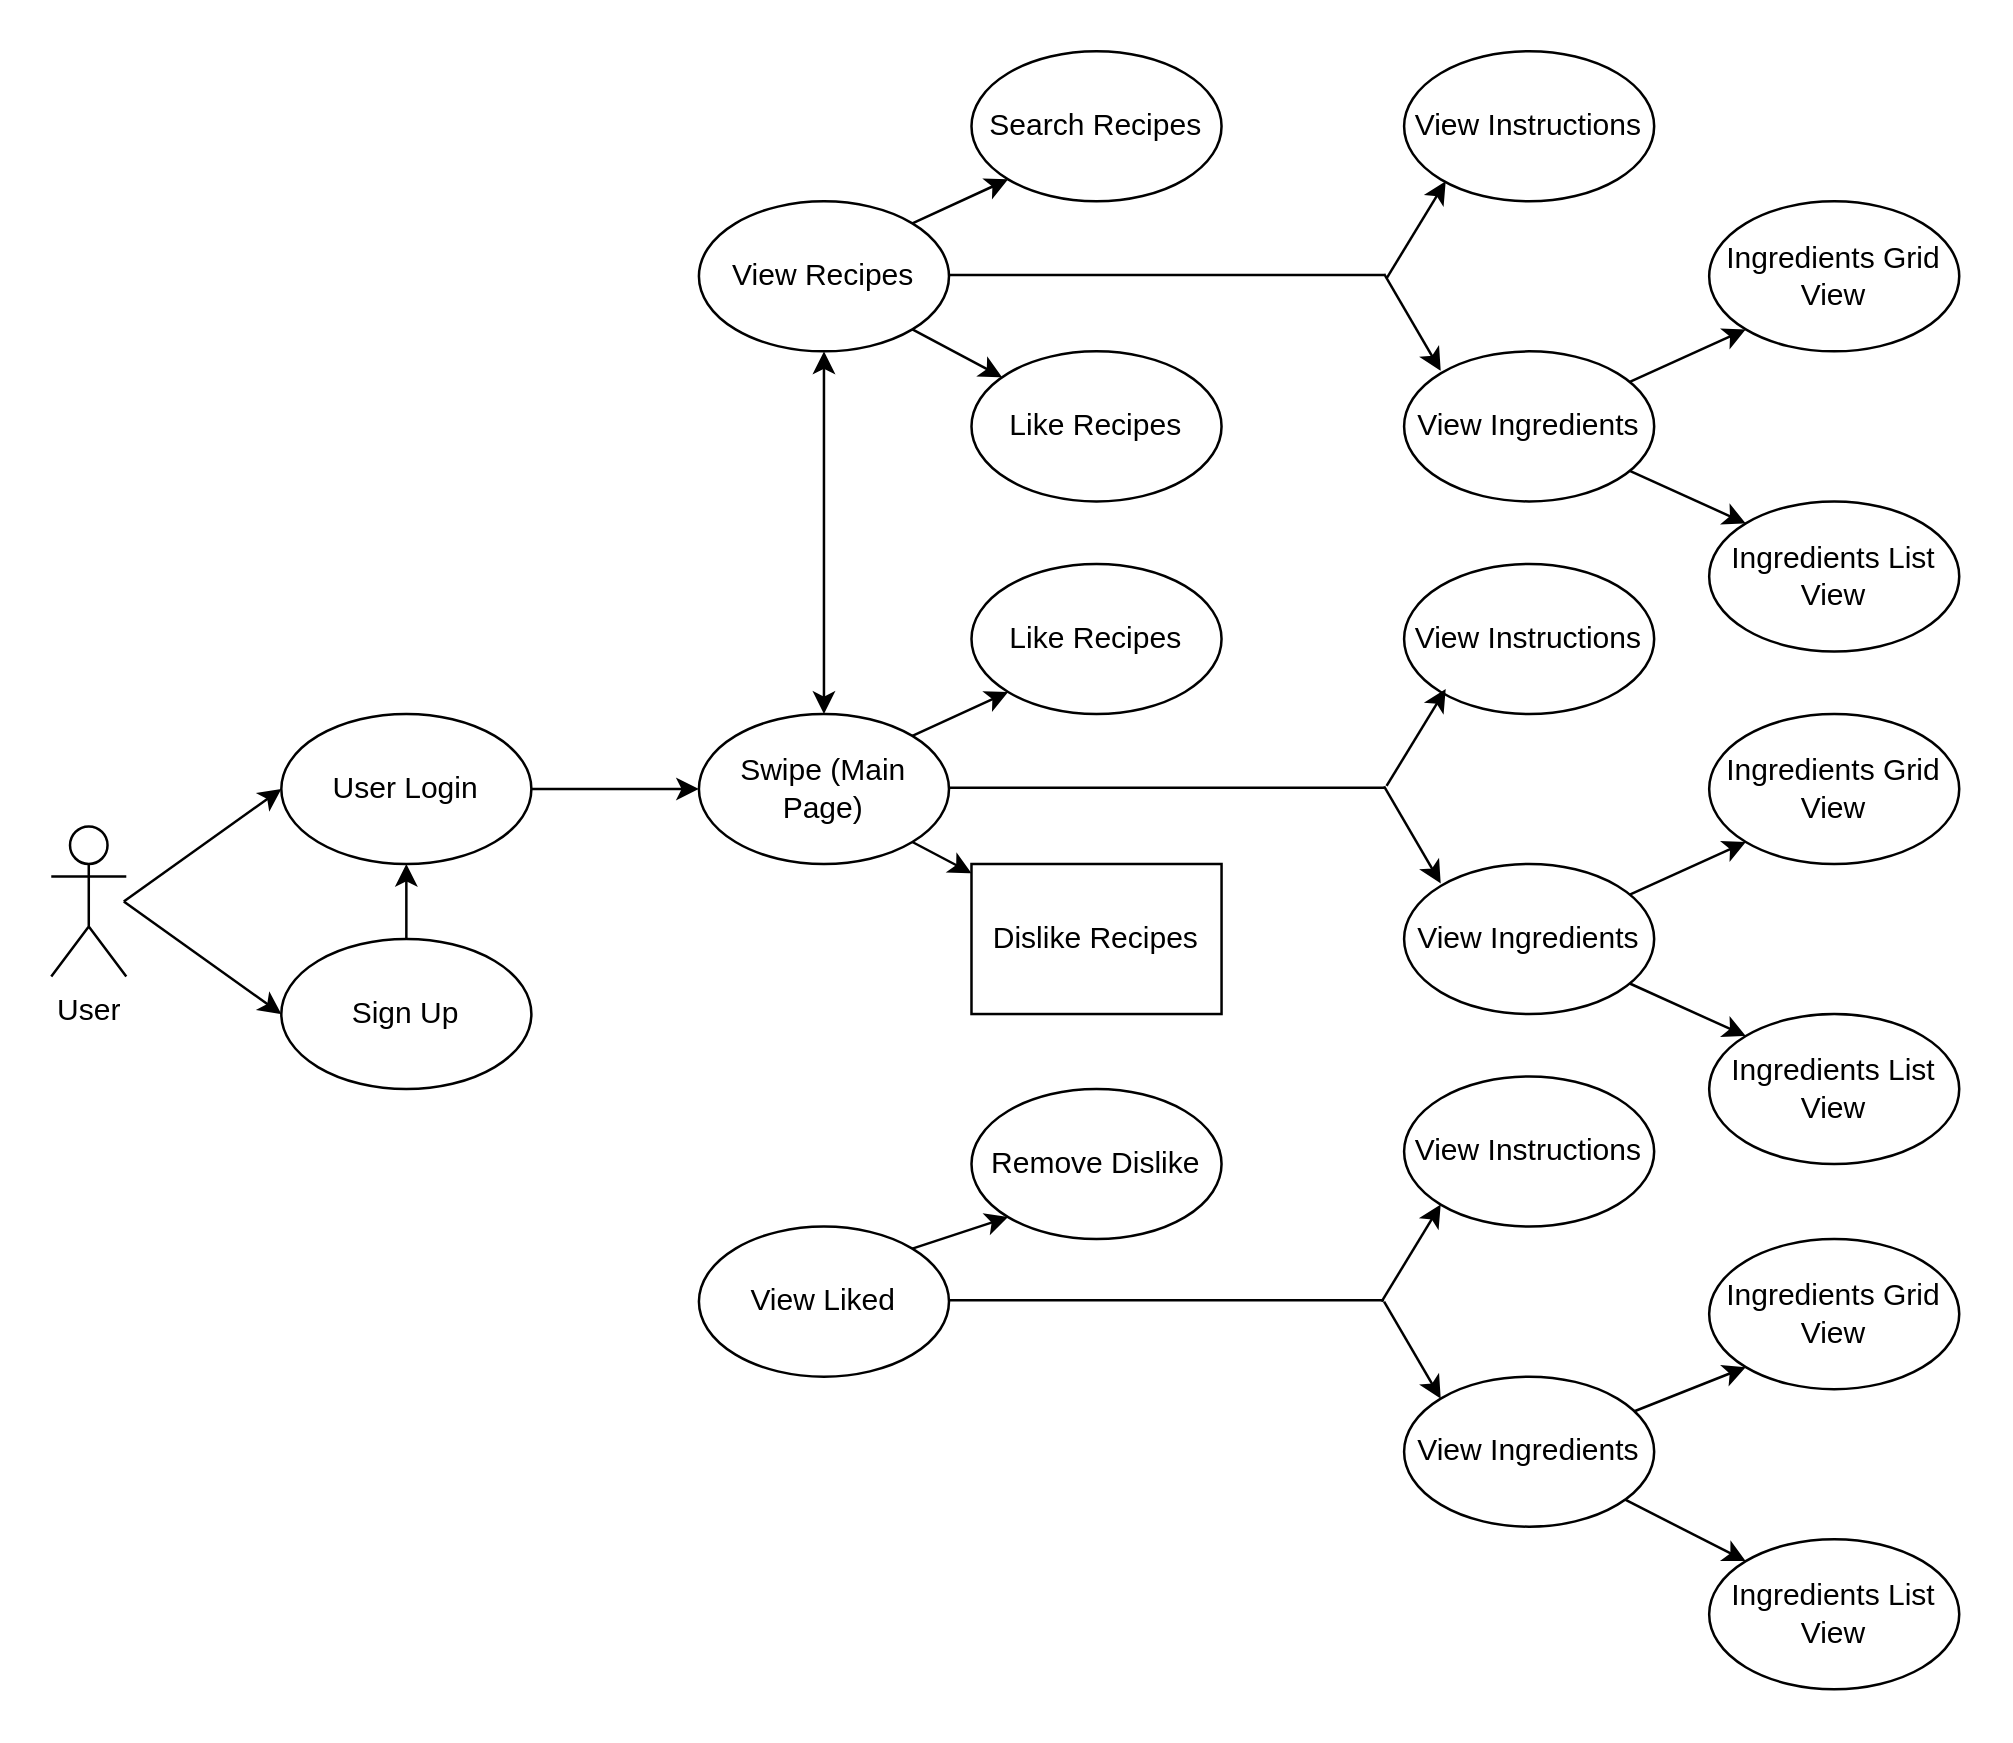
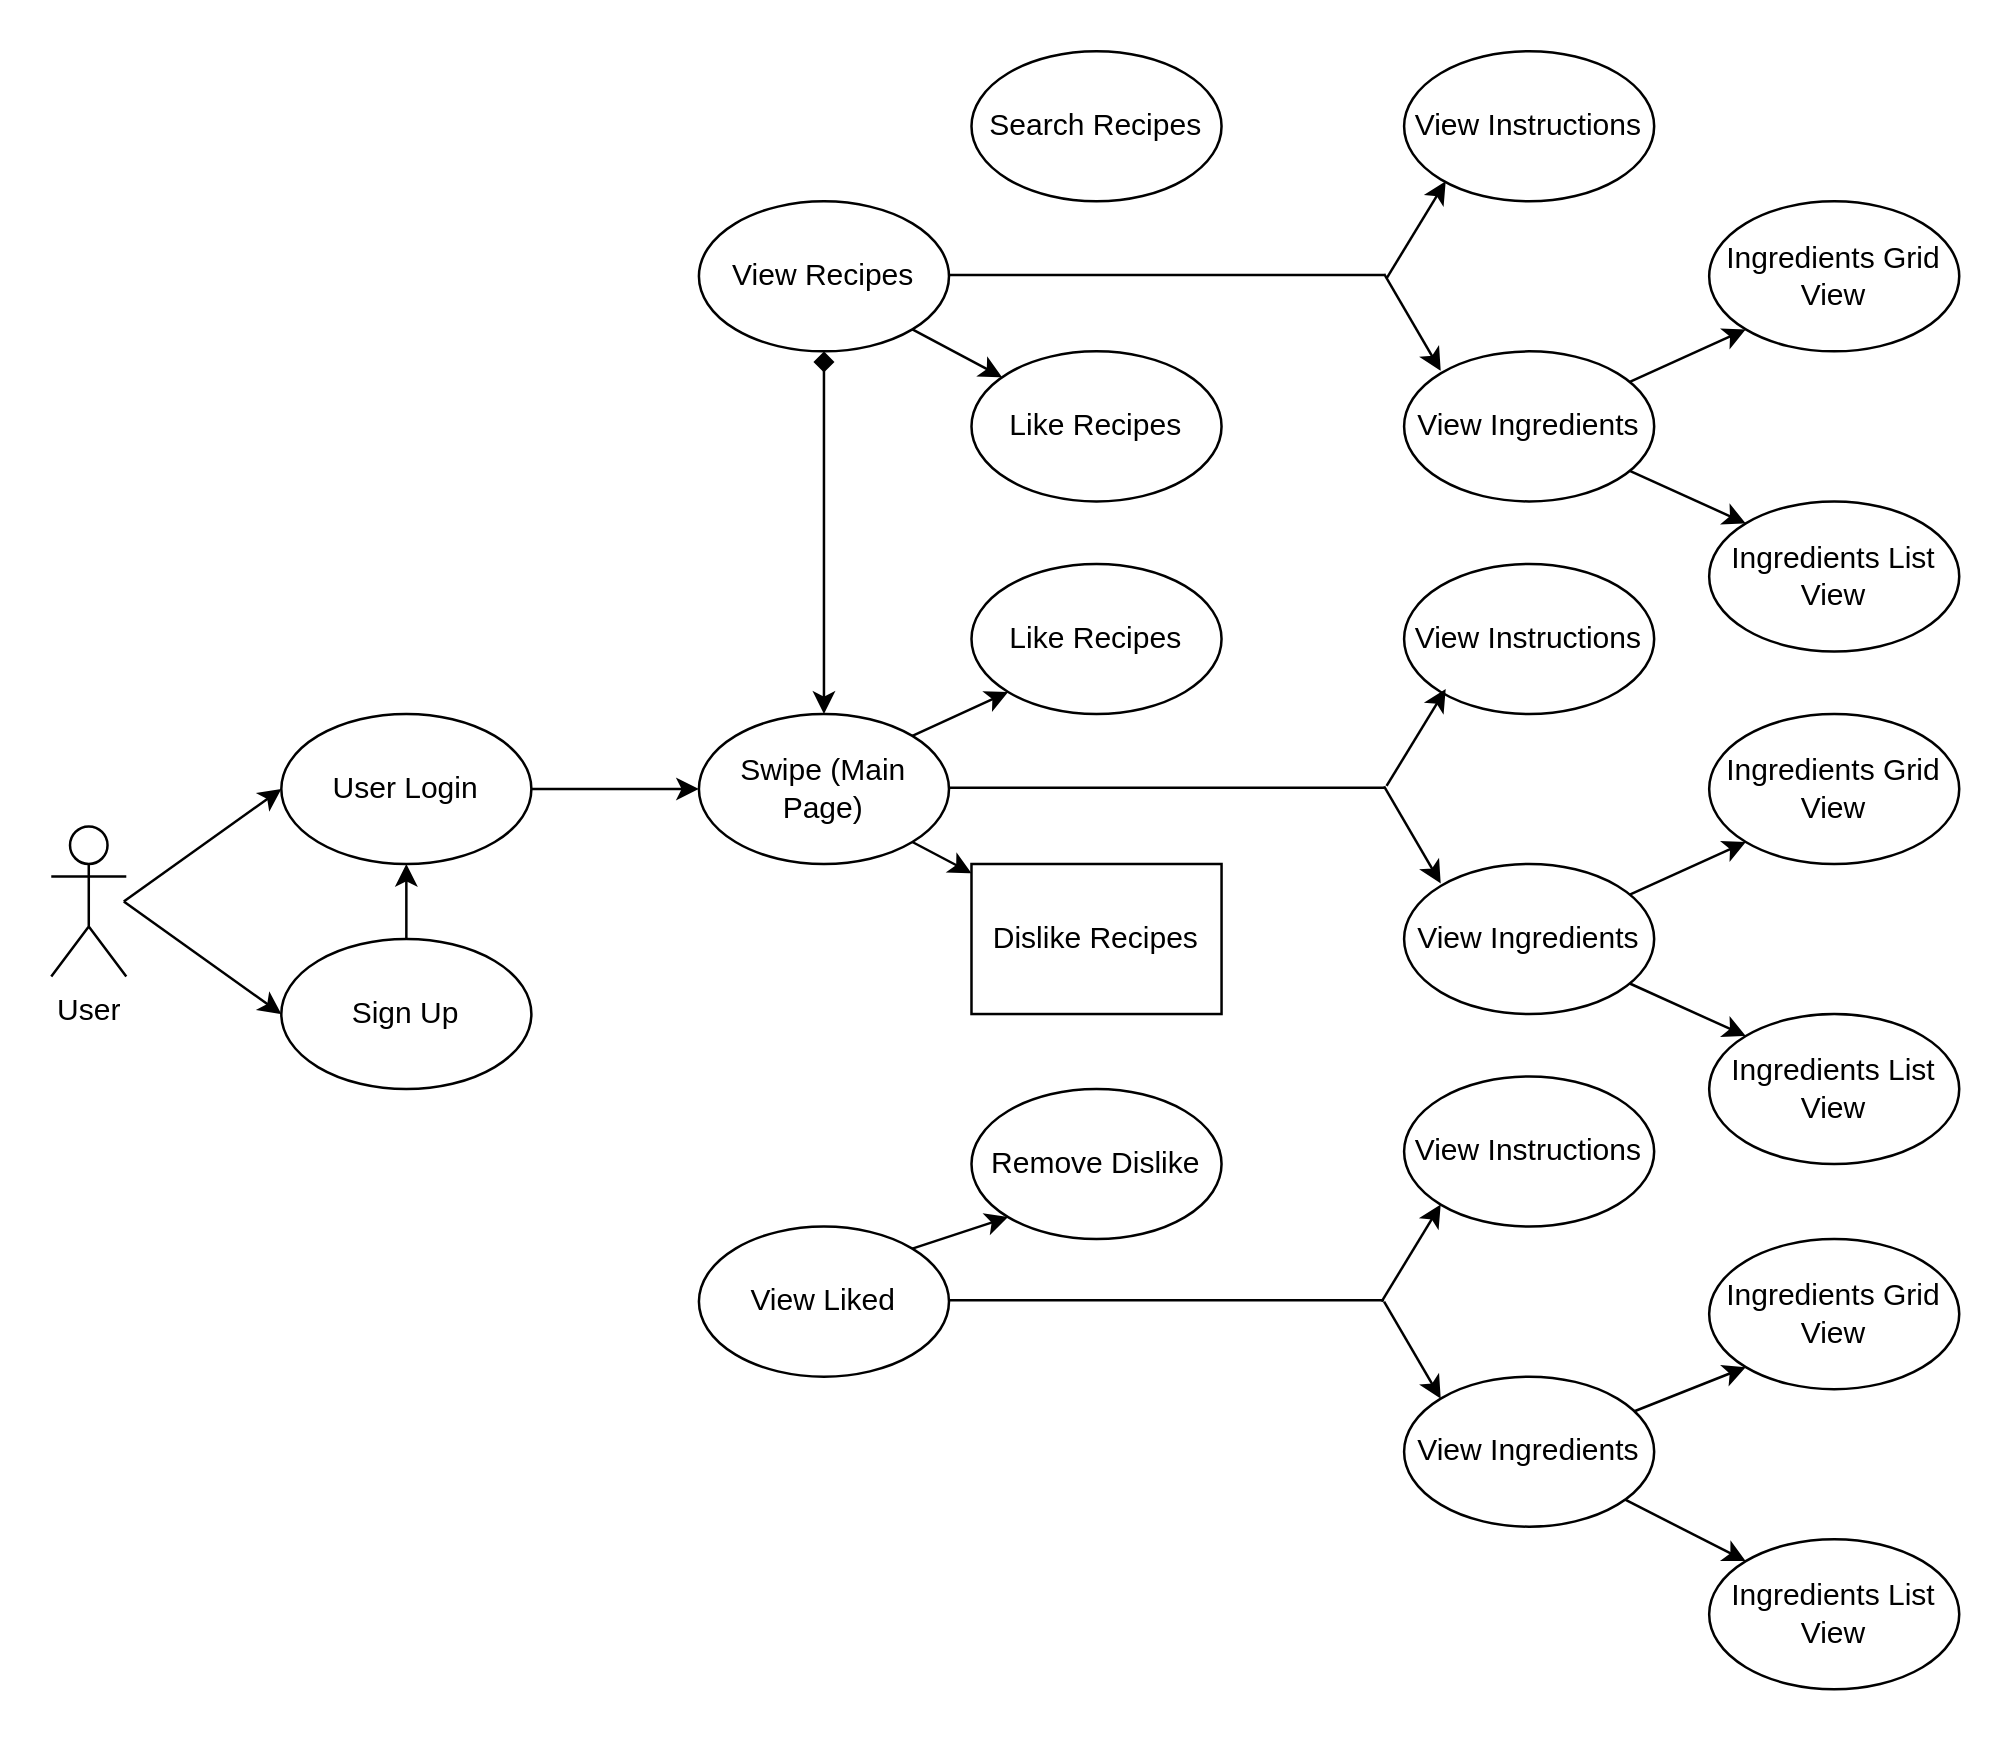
edge "View Recipes" -> "Search Recipes": removed
edge "View Recipes" -- "Swipe (Main Page)": arrowhead classic -> diamond
